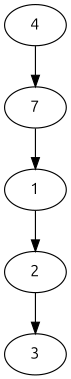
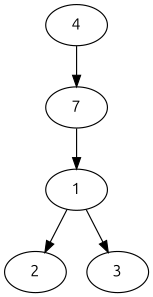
edge "2" -> "3": now "1" -> "3"
